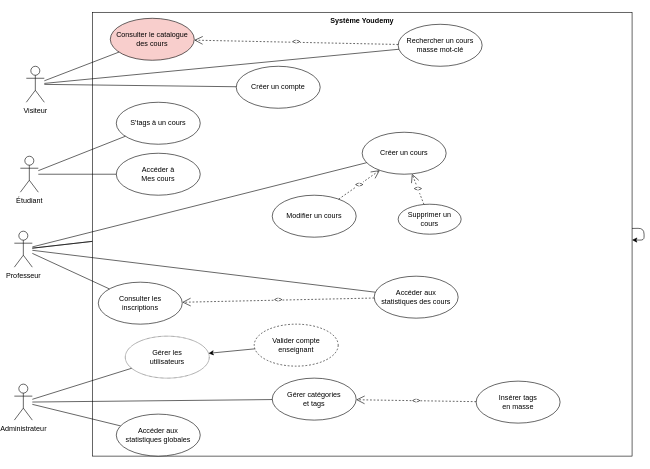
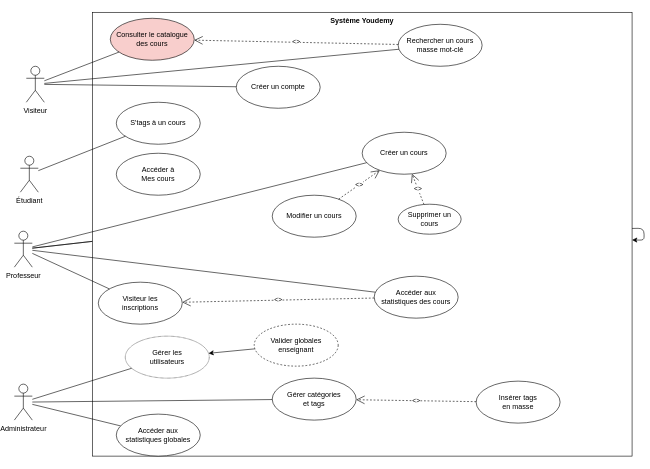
edge "Étudiant" -- "Accéder à Mes cours": removed
node "Consulter les inscriptions": label "Consulter les inscriptions" -> "Visiteur les inscriptions"
node "Valider compte enseignant": label "Valider compte enseignant" -> "Valider globales enseignant"
